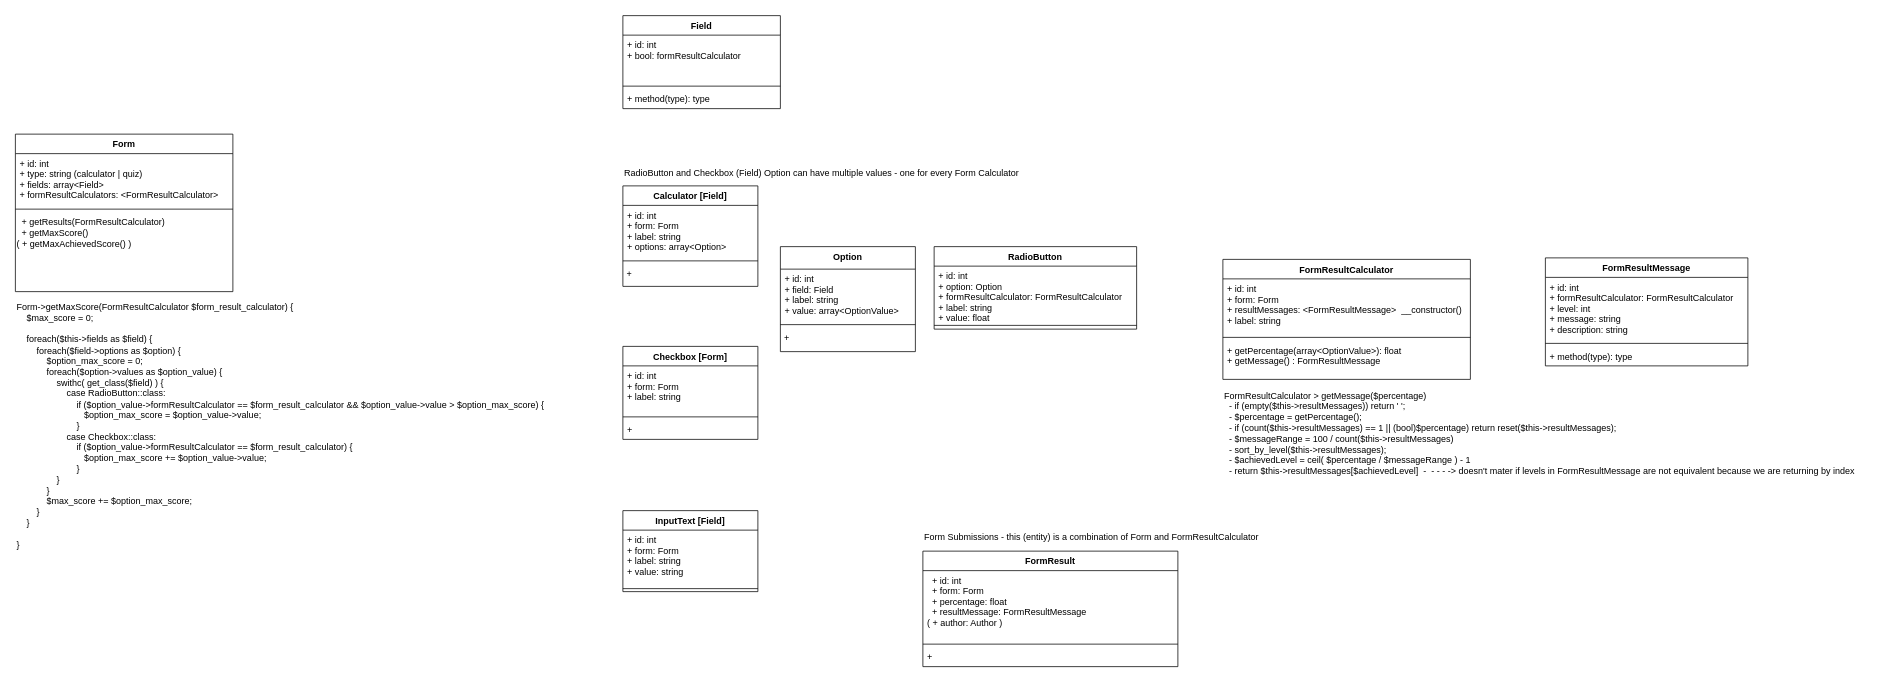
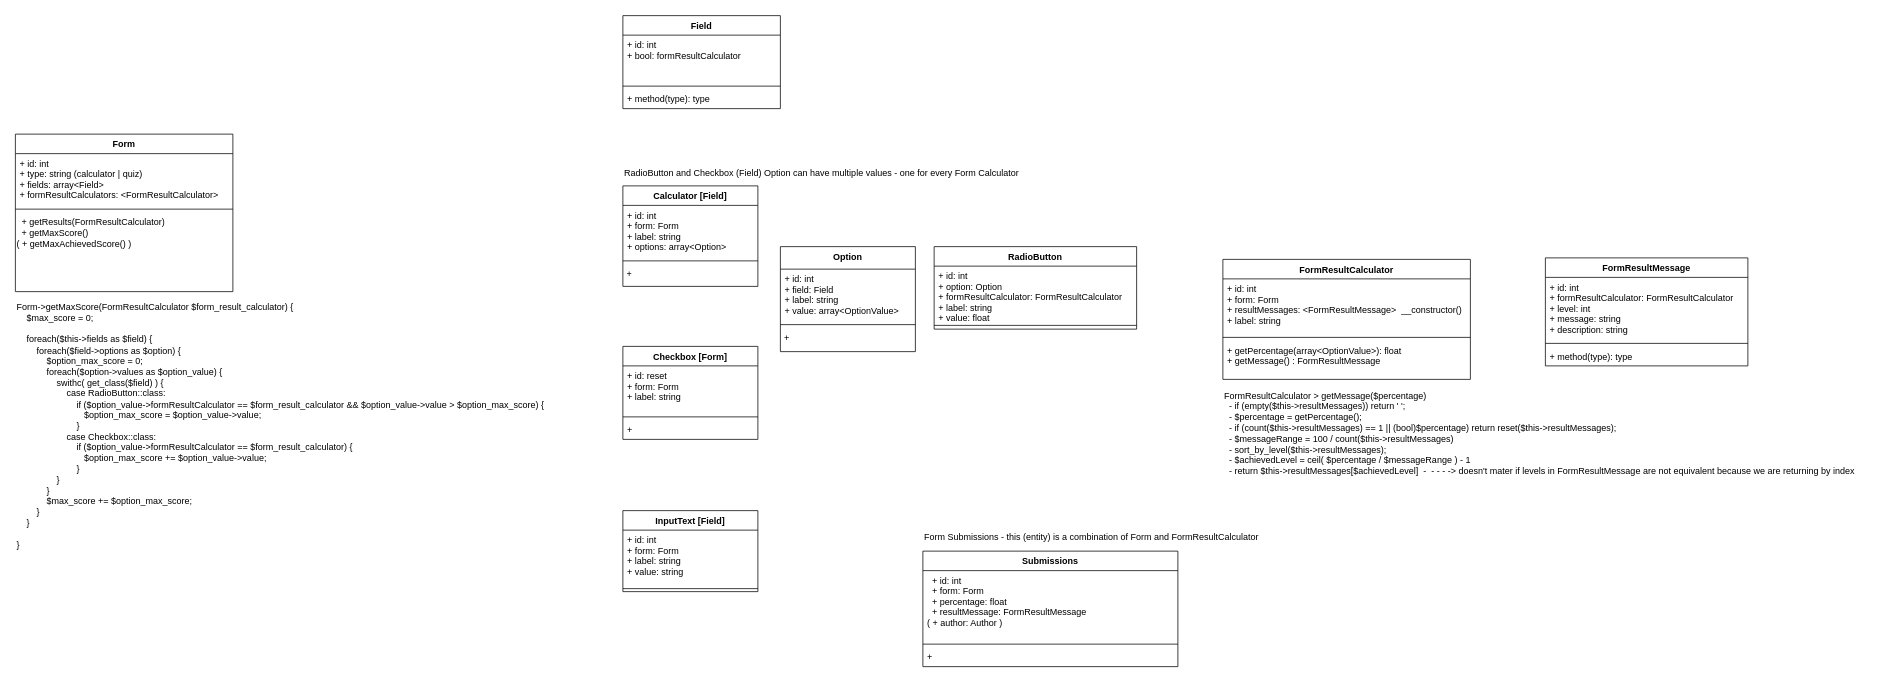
node "+ id: int + form: Form + label: string": label "+ id: int + form: Form + label: string" -> "+ id: reset + form: Form + label: string"
node "FormResult": label "FormResult" -> "Submissions"
